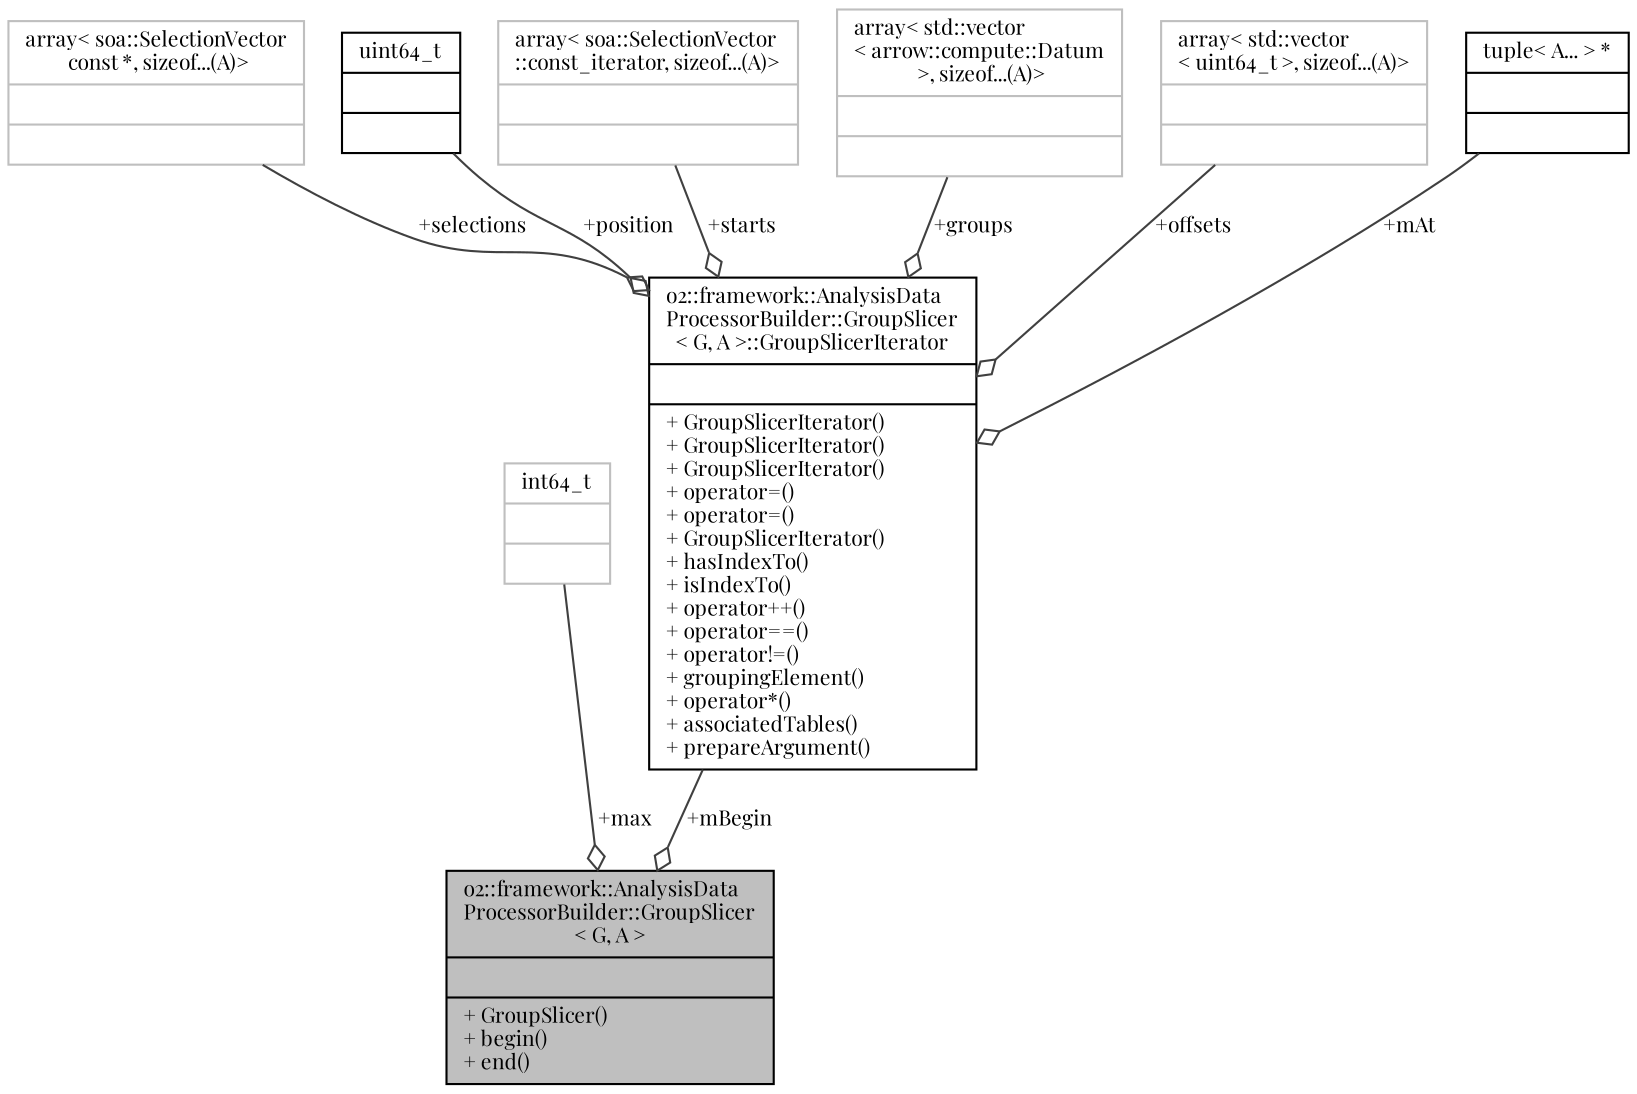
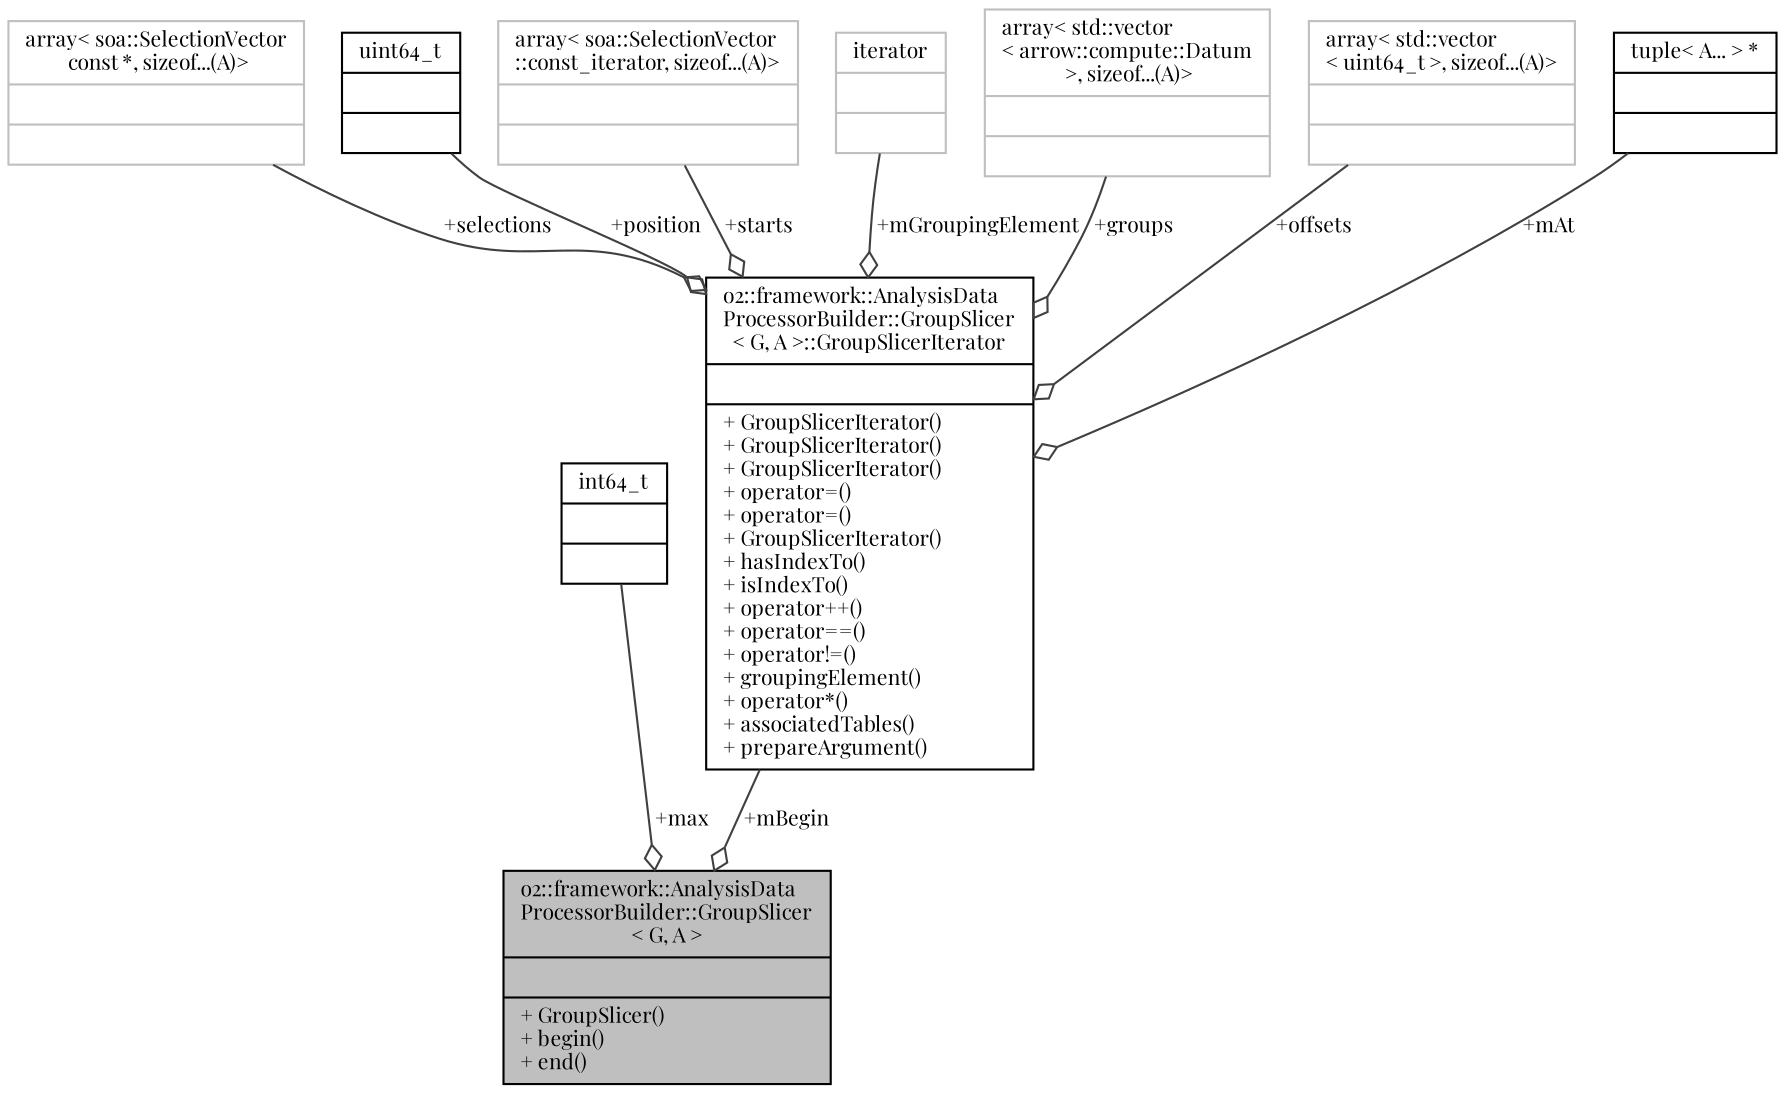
node "iterator": added
node "int64_t": color grey75 -> black
